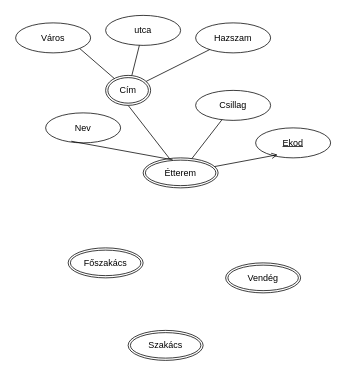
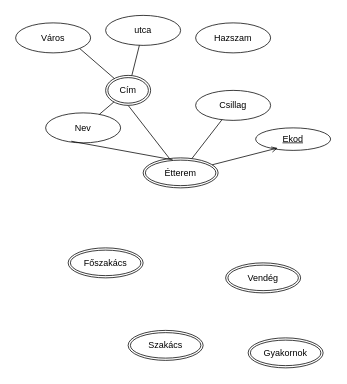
edge "Hazszam" -- "Cím": now "Nev" -- "Cím"
node "Ekod": size 75x30 -> 75x23
node "Gyakornok": added
